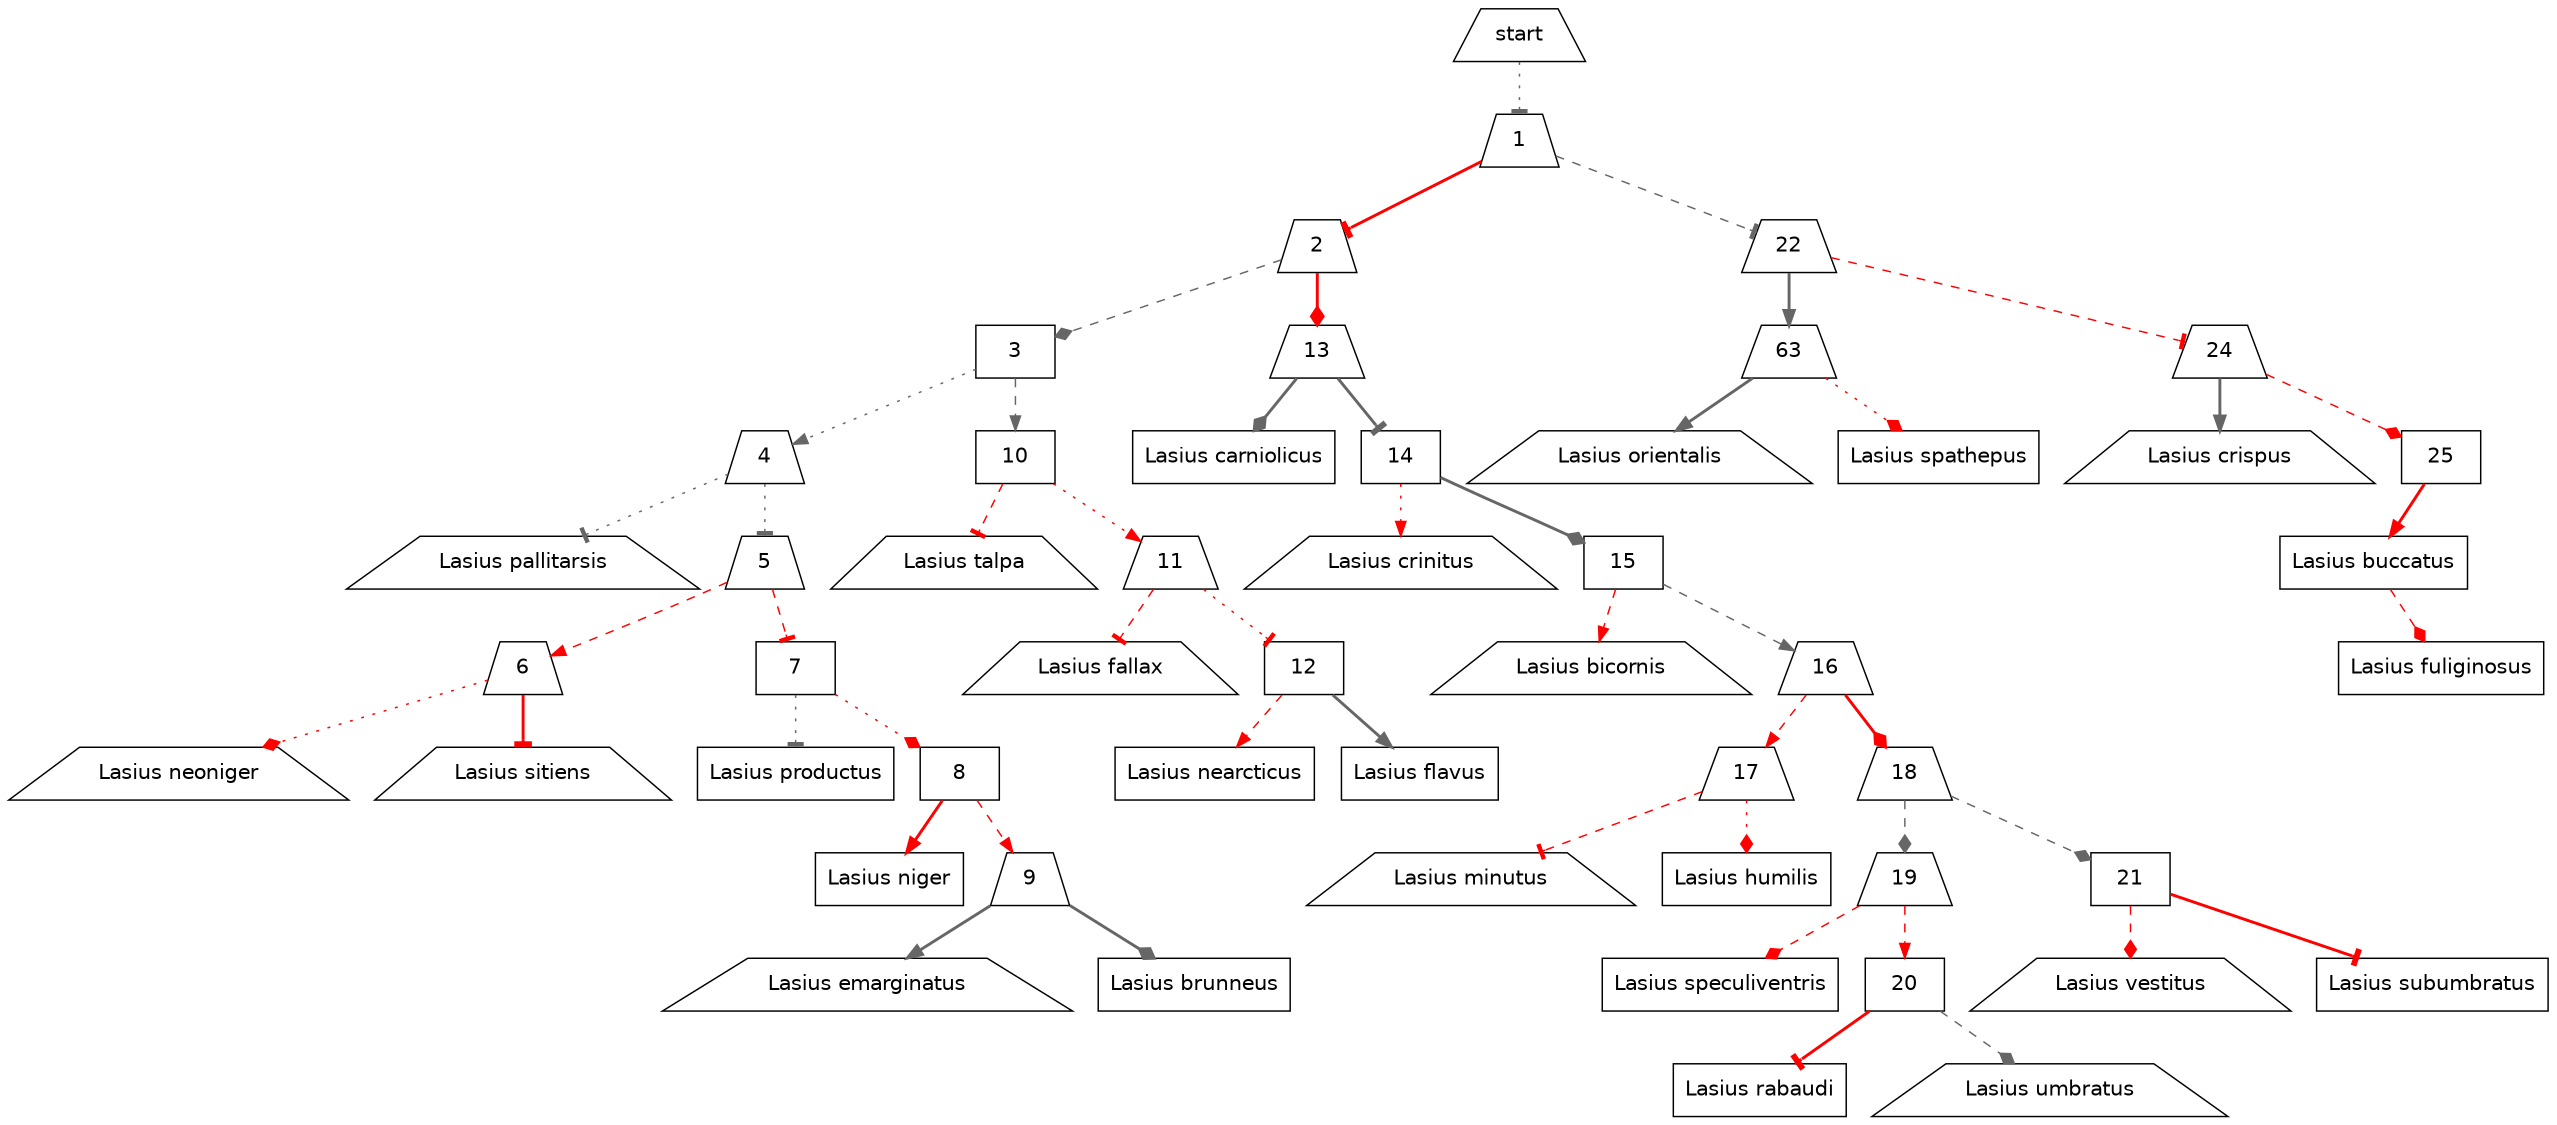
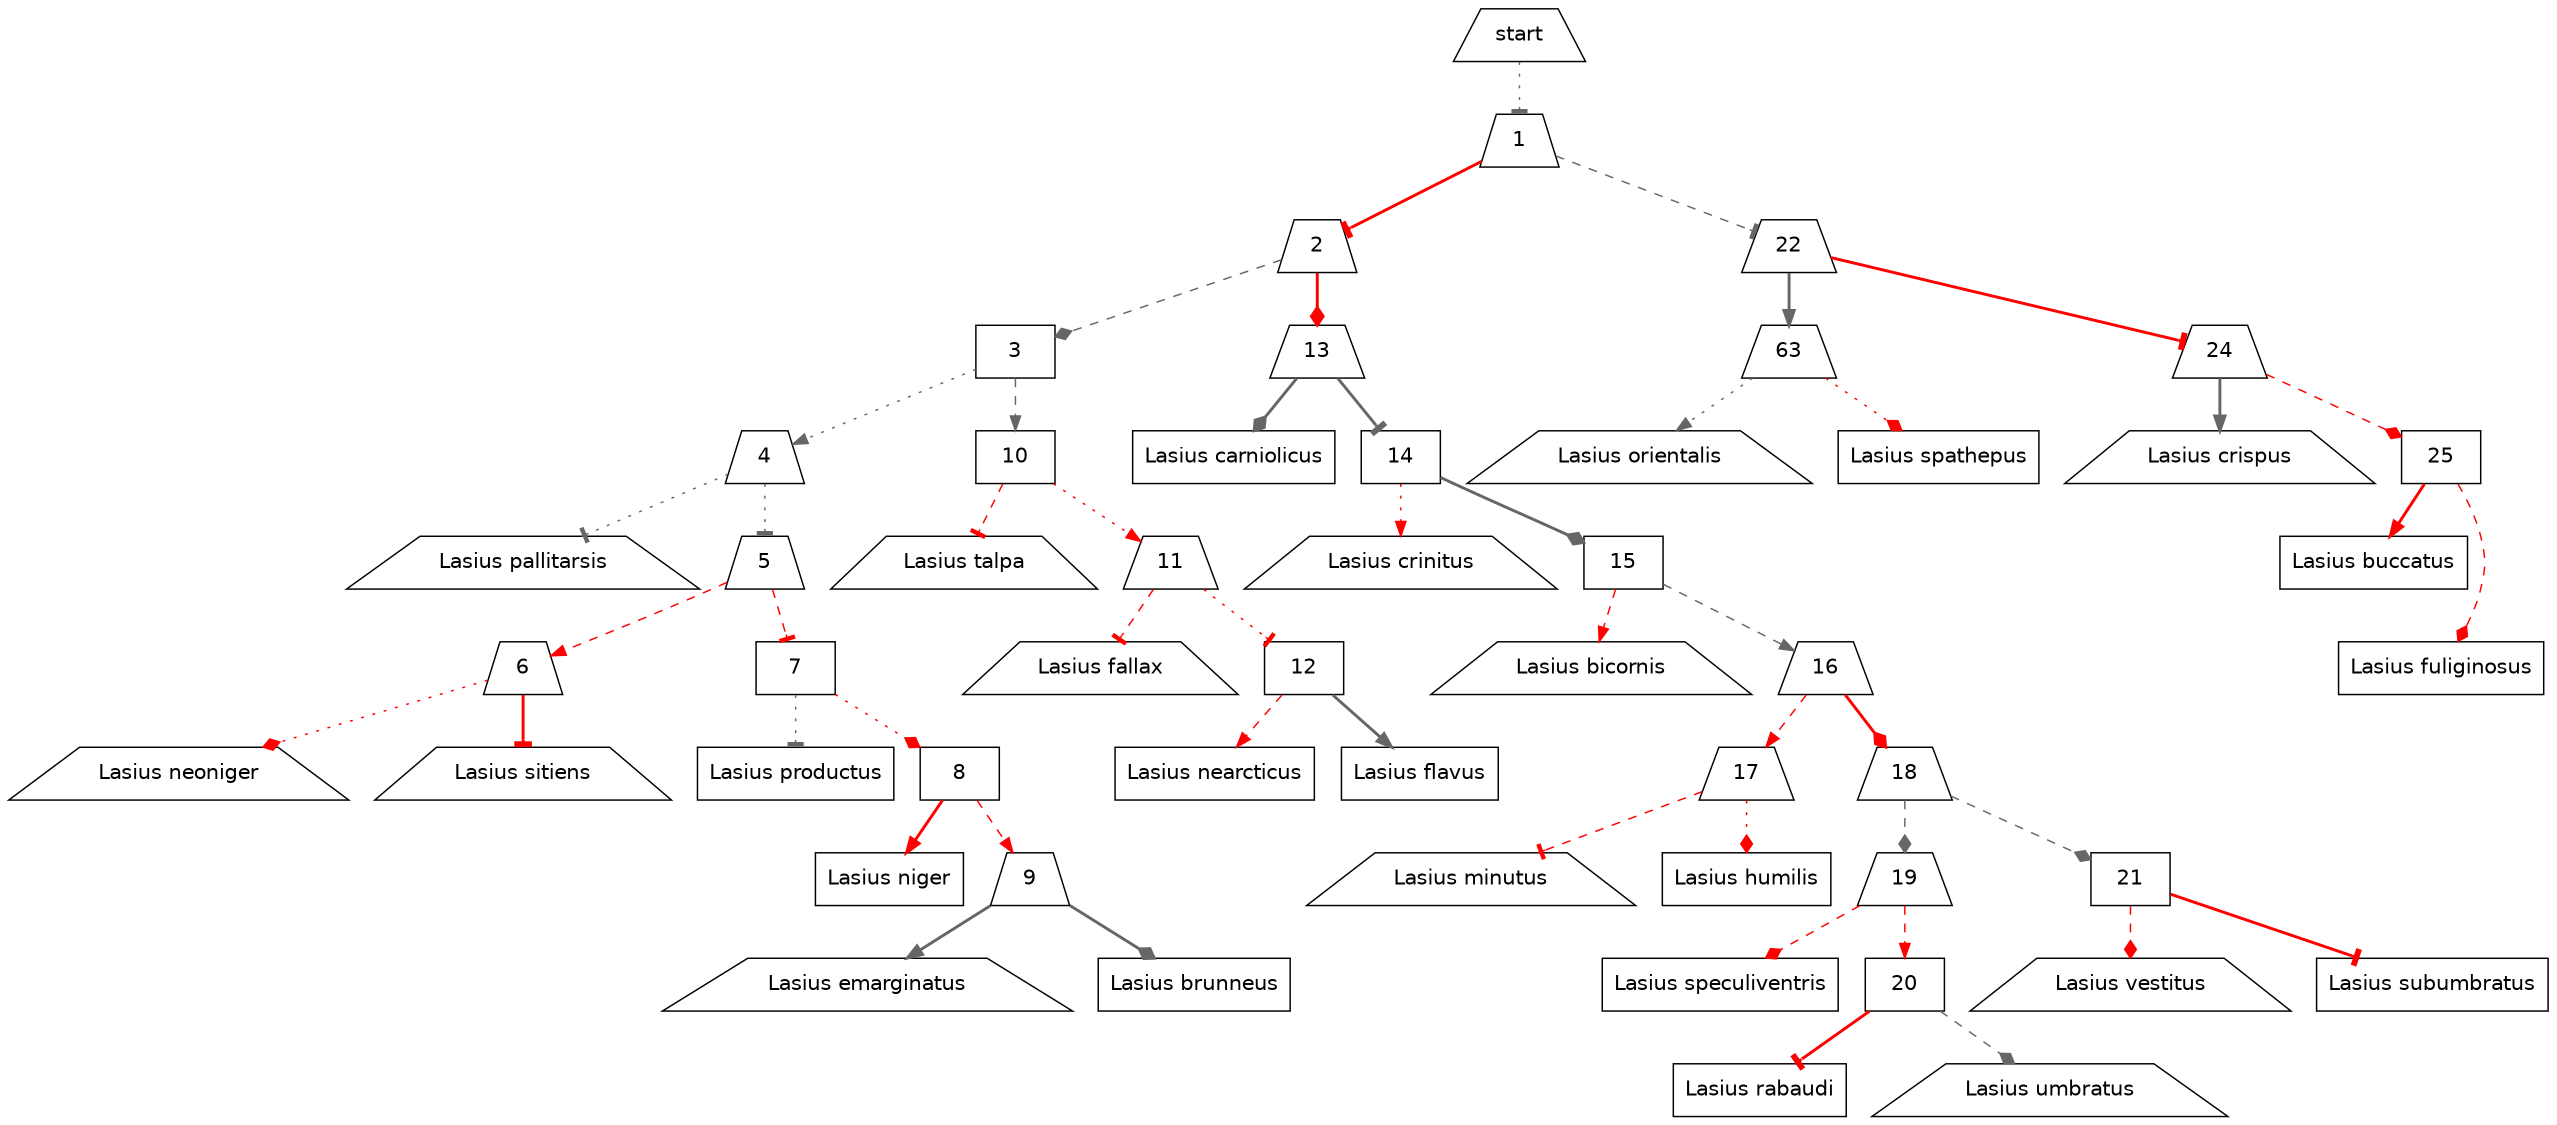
edge "22" -> "24": style dashed -> bold
edge "63" -> "Lasius orientalis": style bold -> dotted
edge "Lasius buccatus" -> "Lasius fuliginosus": now "25" -> "Lasius fuliginosus"
